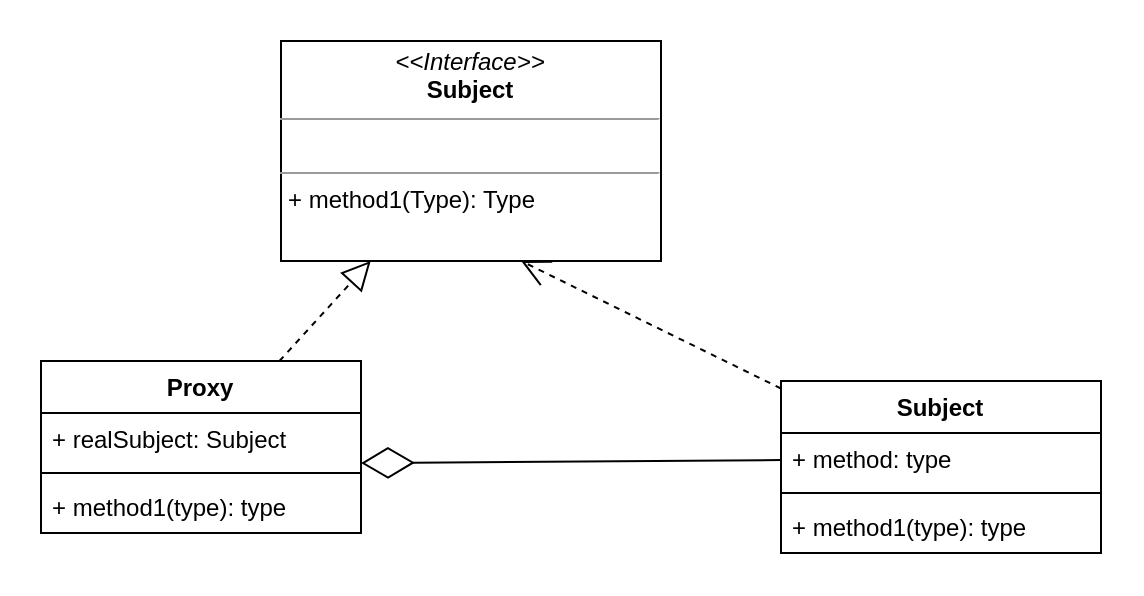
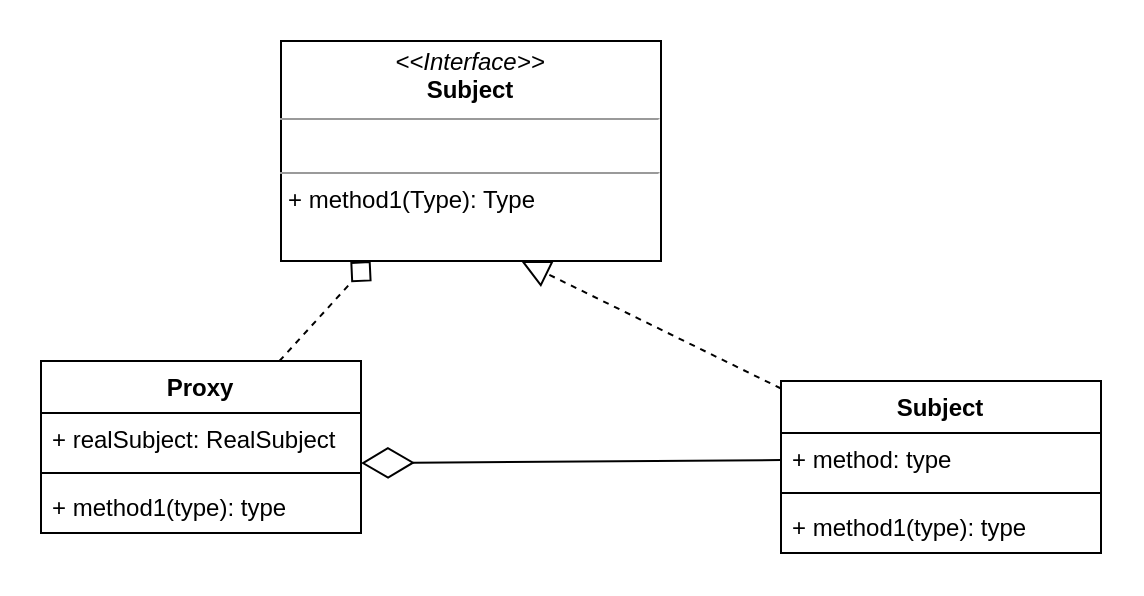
edge "Subject" -> "<<Interface>> Subject + method1(Type): Type": arrowhead open -> block
edge "Proxy" -> "<<Interface>> Subject + method1(Type): Type": arrowhead block -> diamond
node "+ realSubject: Subject": label "+ realSubject: Subject" -> "+ realSubject: RealSubject"
